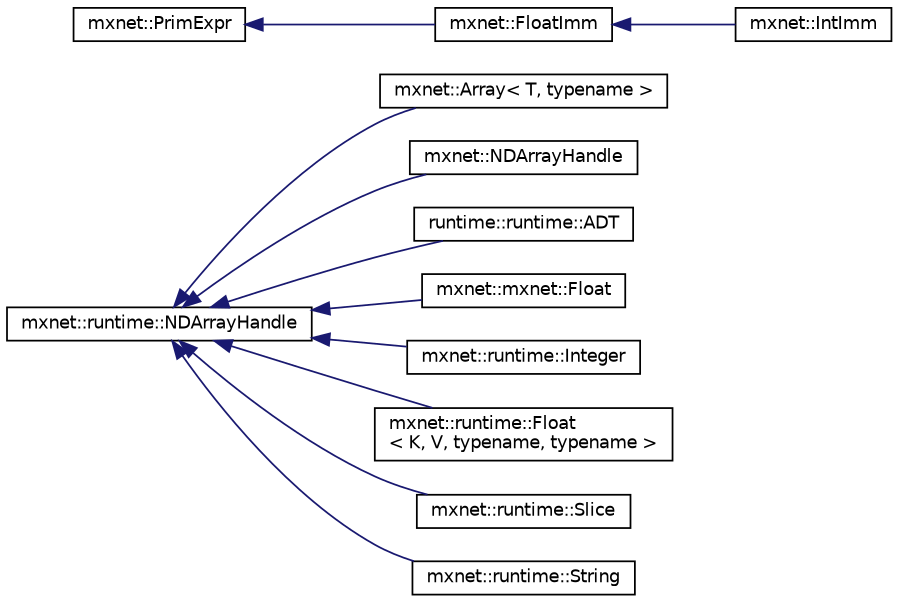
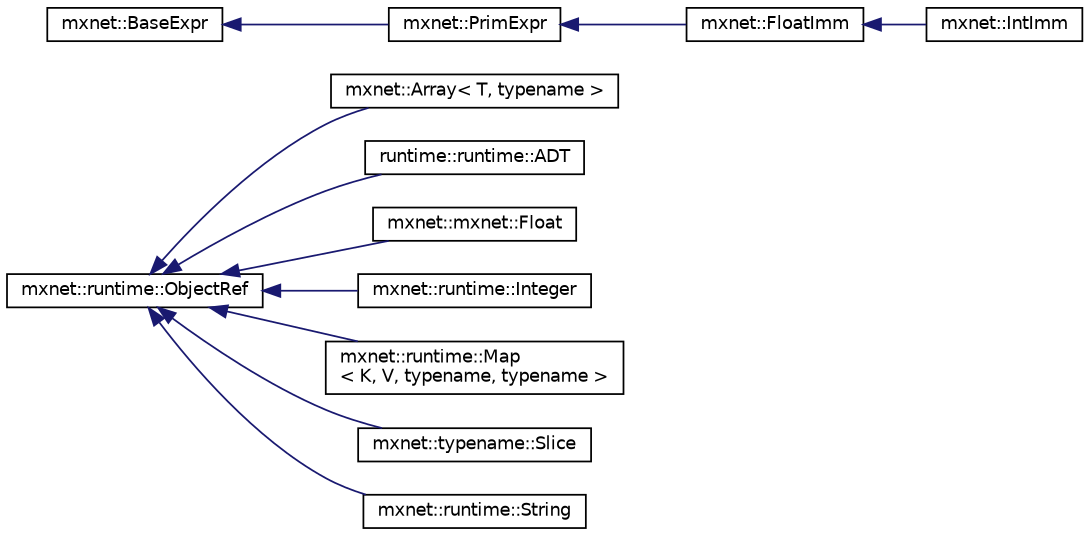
node "mxnet::BaseExpr": added
node "mxnet::NDArrayHandle": removed
node "mxnet::runtime::NDArrayHandle": label "mxnet::runtime::NDArrayHandle" -> "mxnet::runtime::ObjectRef"
node "mxnet::runtime::Float < K, V, typename, typename >": label "mxnet::runtime::Float < K, V, typename, typename >" -> "mxnet::runtime::Map < K, V, typename, typename >"
node "mxnet::runtime::Slice": label "mxnet::runtime::Slice" -> "mxnet::typename::Slice"
